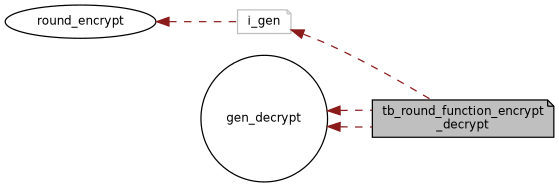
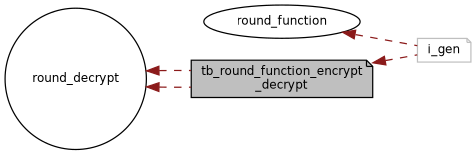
node "round_encrypt": label "round_encrypt" -> "round_function"
edge "tb_round_function_encrypt _decrypt" -> "i_gen": reversed
node "gen_decrypt": label "gen_decrypt" -> "round_decrypt"
